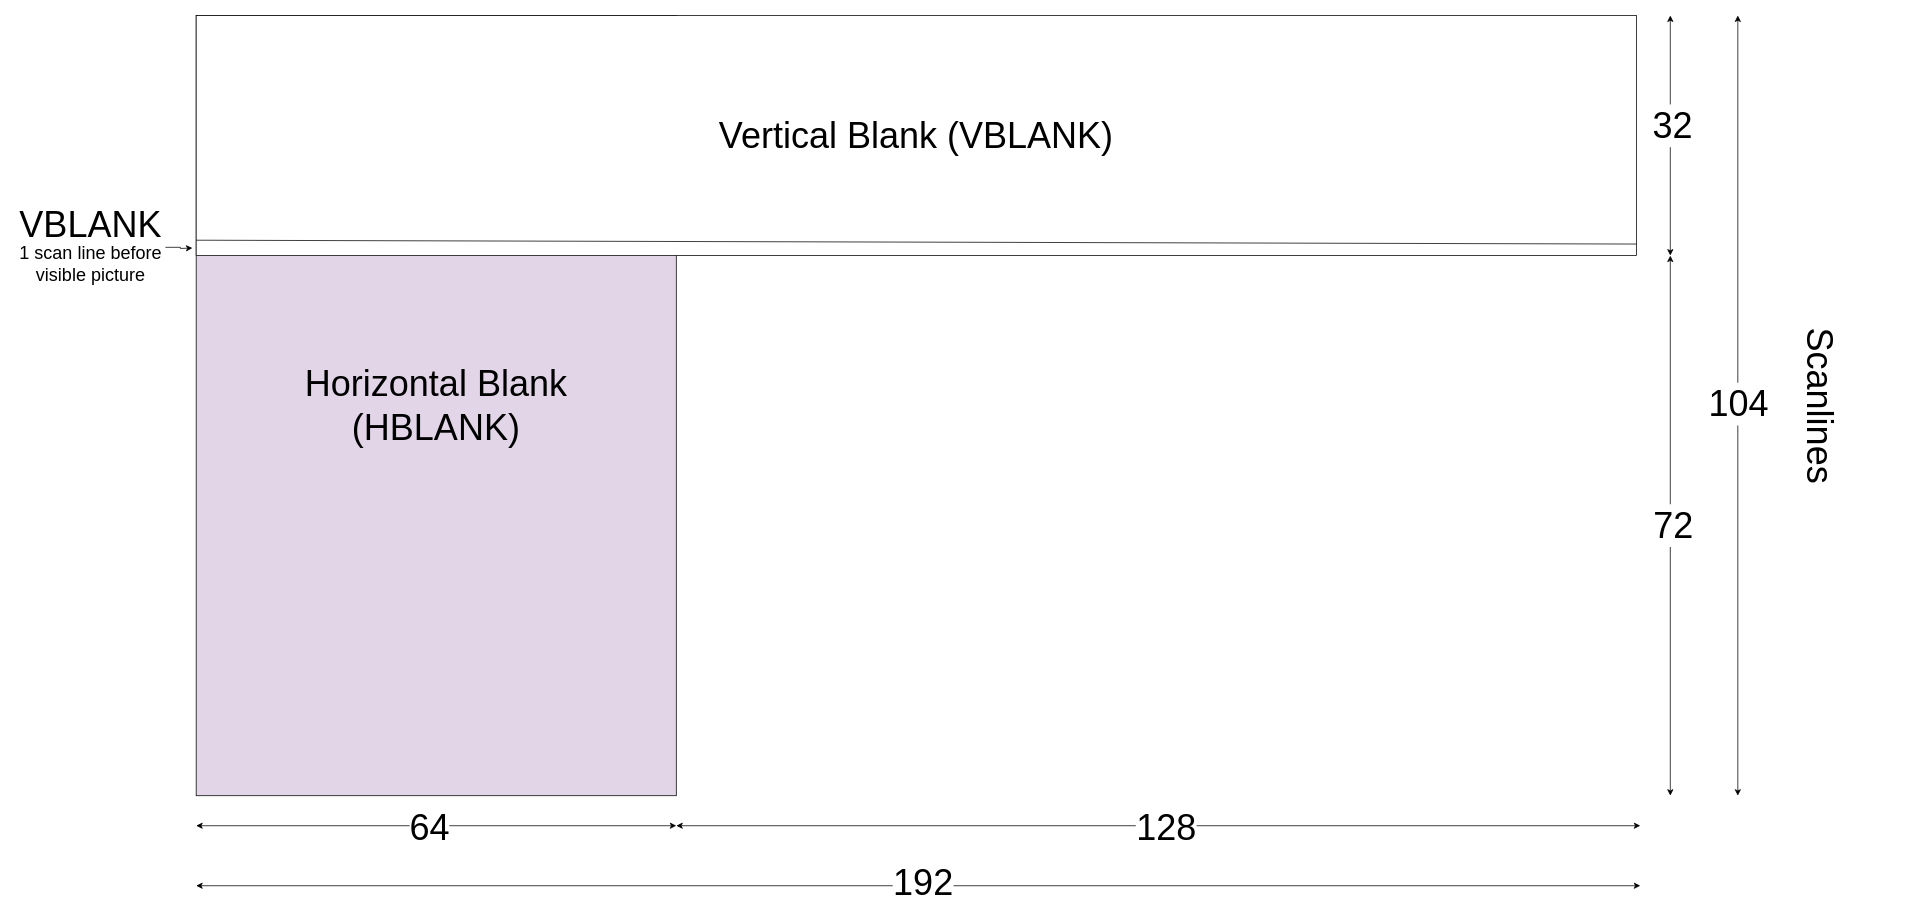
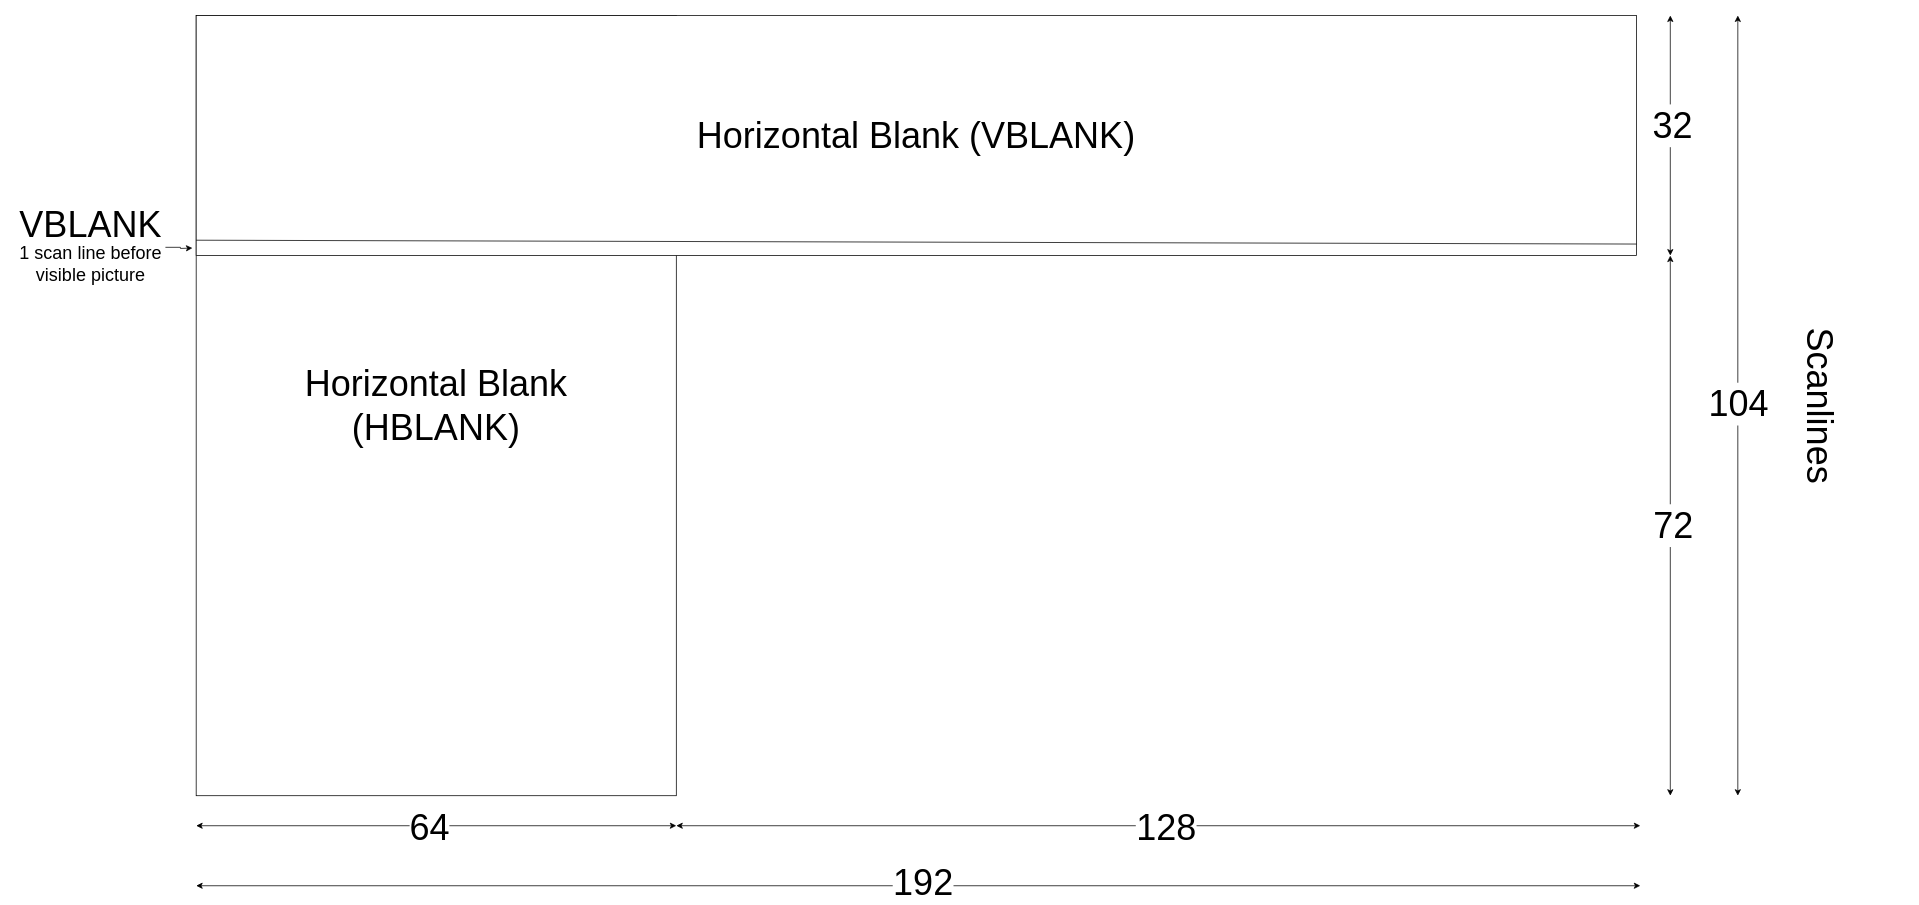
node "Vertical Blank (VBLANK)": label "Vertical Blank (VBLANK)" -> "Horizontal Blank (VBLANK)"
node "Horizontal Blank (HBLANK)": fillcolor #e1d5e7 -> #ffffff
